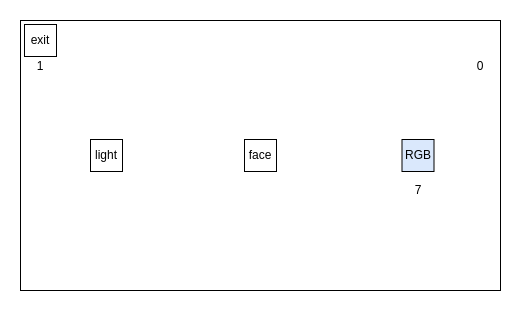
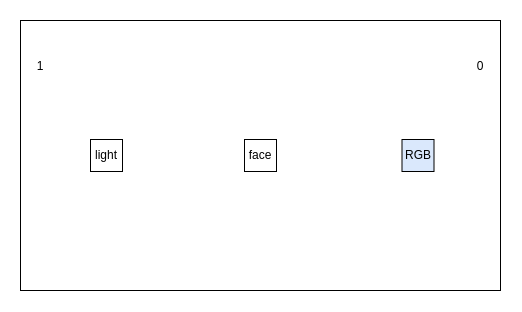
node "exit": removed
node "7": removed
